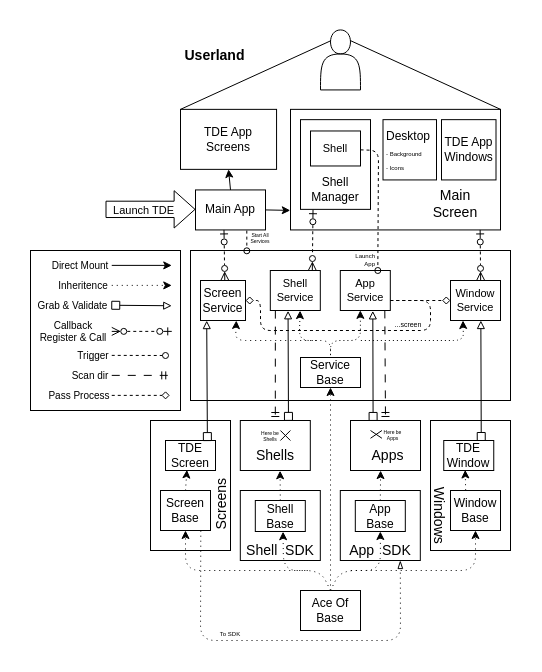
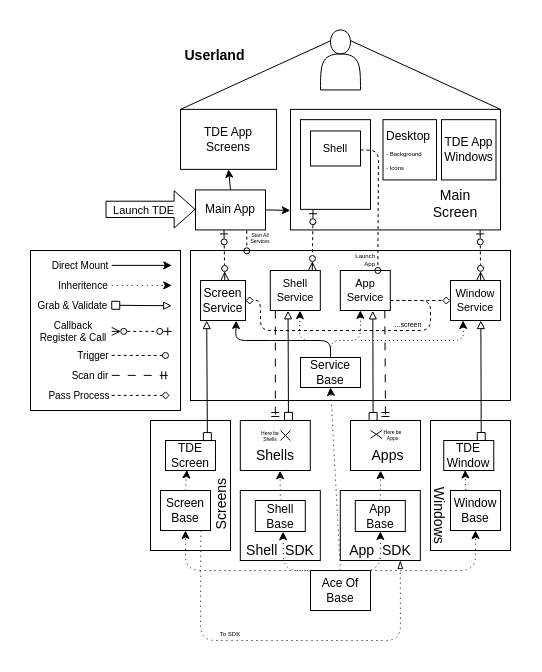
node "Shell Manager": removed
edge "Service Base" -> "Screen Service": style dashed -> solid
node "Ace Of Base": moved (331, 611) -> (341, 591)
